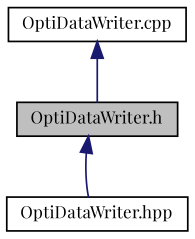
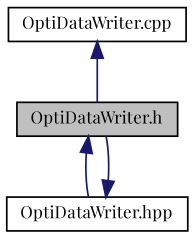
edge "OptiDataWriter.h" -> "OptiDataWriter.hpp": added
